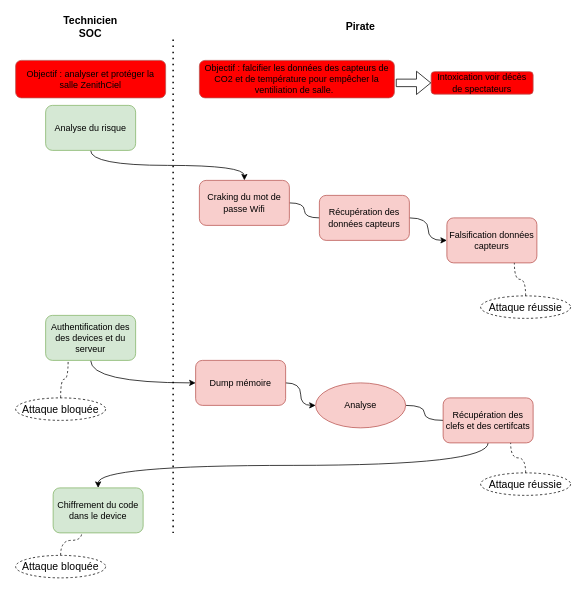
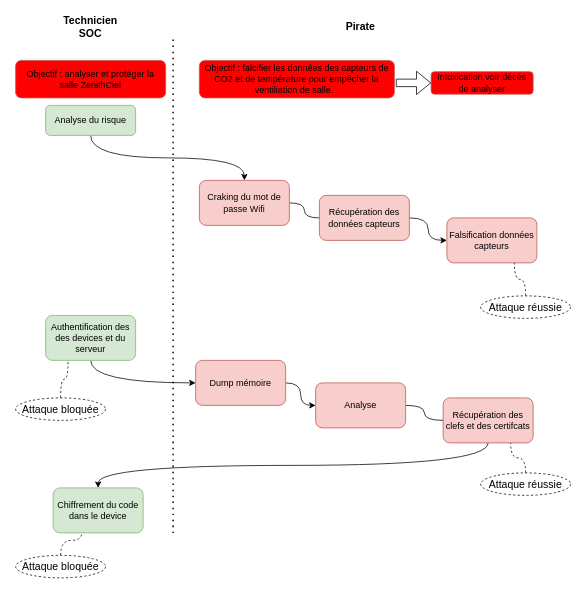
node "Intoxication voir décès de spectateurs": label "Intoxication voir décès de spectateurs" -> "Intoxication voir décès de analyser"
node "Analyse du risque": size 90x45 -> 90x30
node "Analyse": shape ellipse -> rounded rectangle
